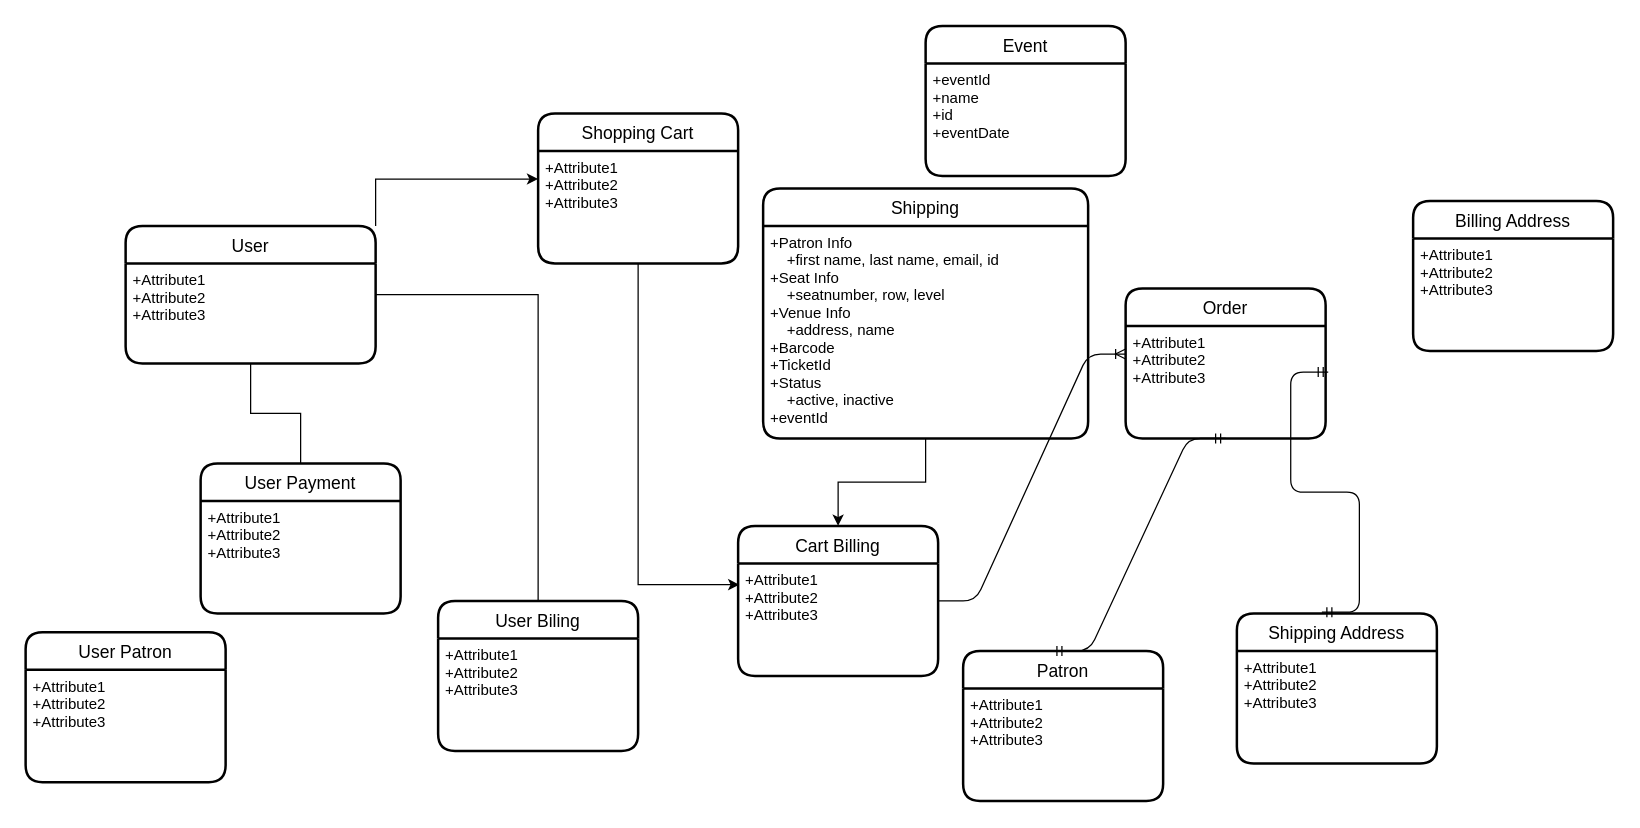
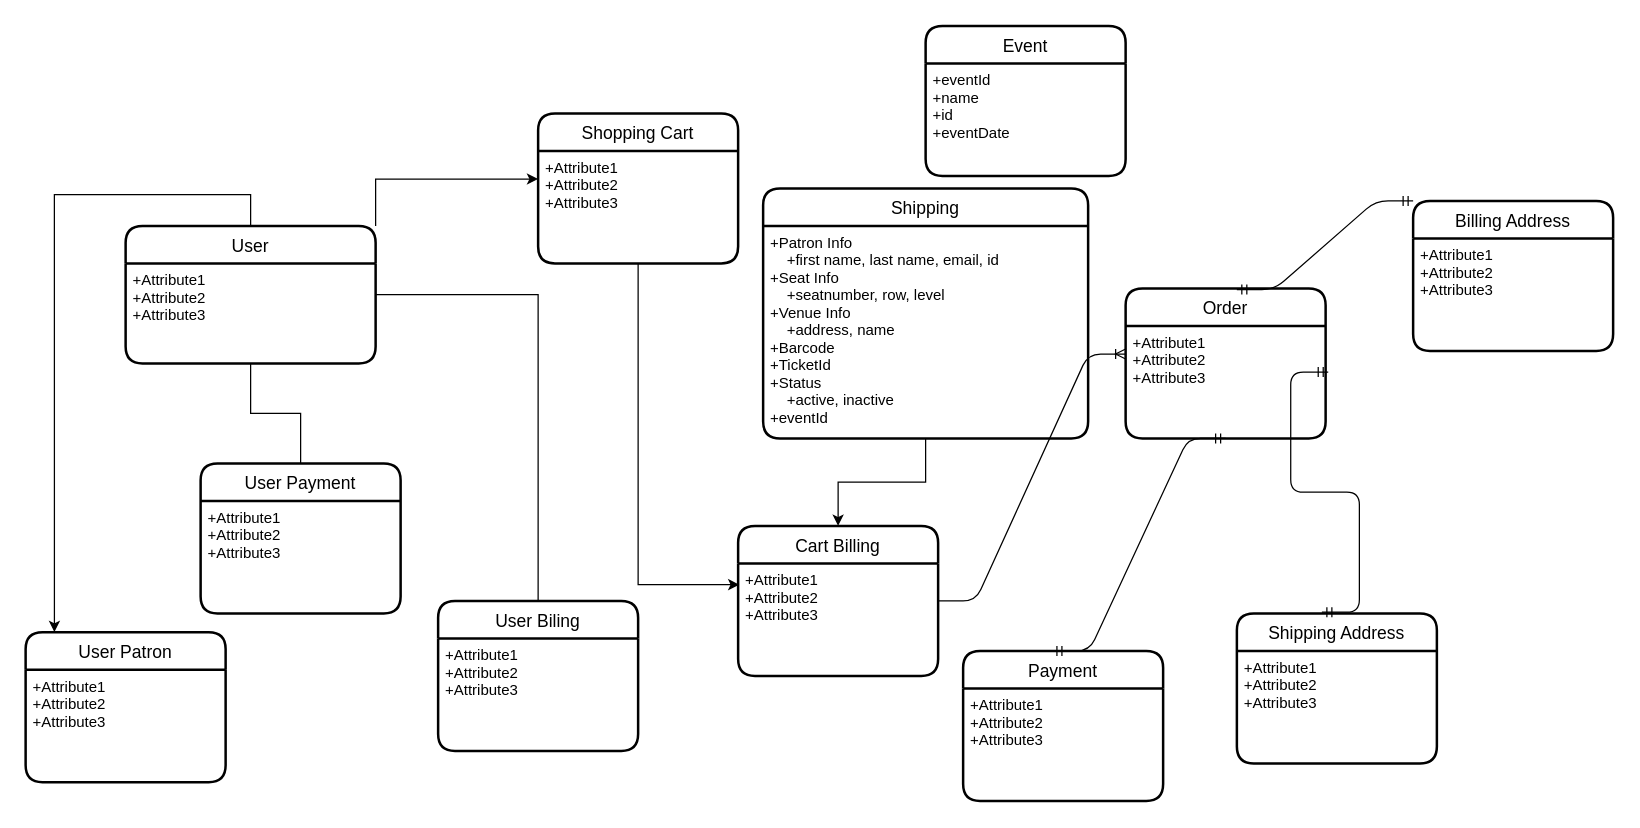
edge "Billing Address" -- "Order": added
edge "User" -> "User Patron": added
node "Patron": label "Patron" -> "Payment"
